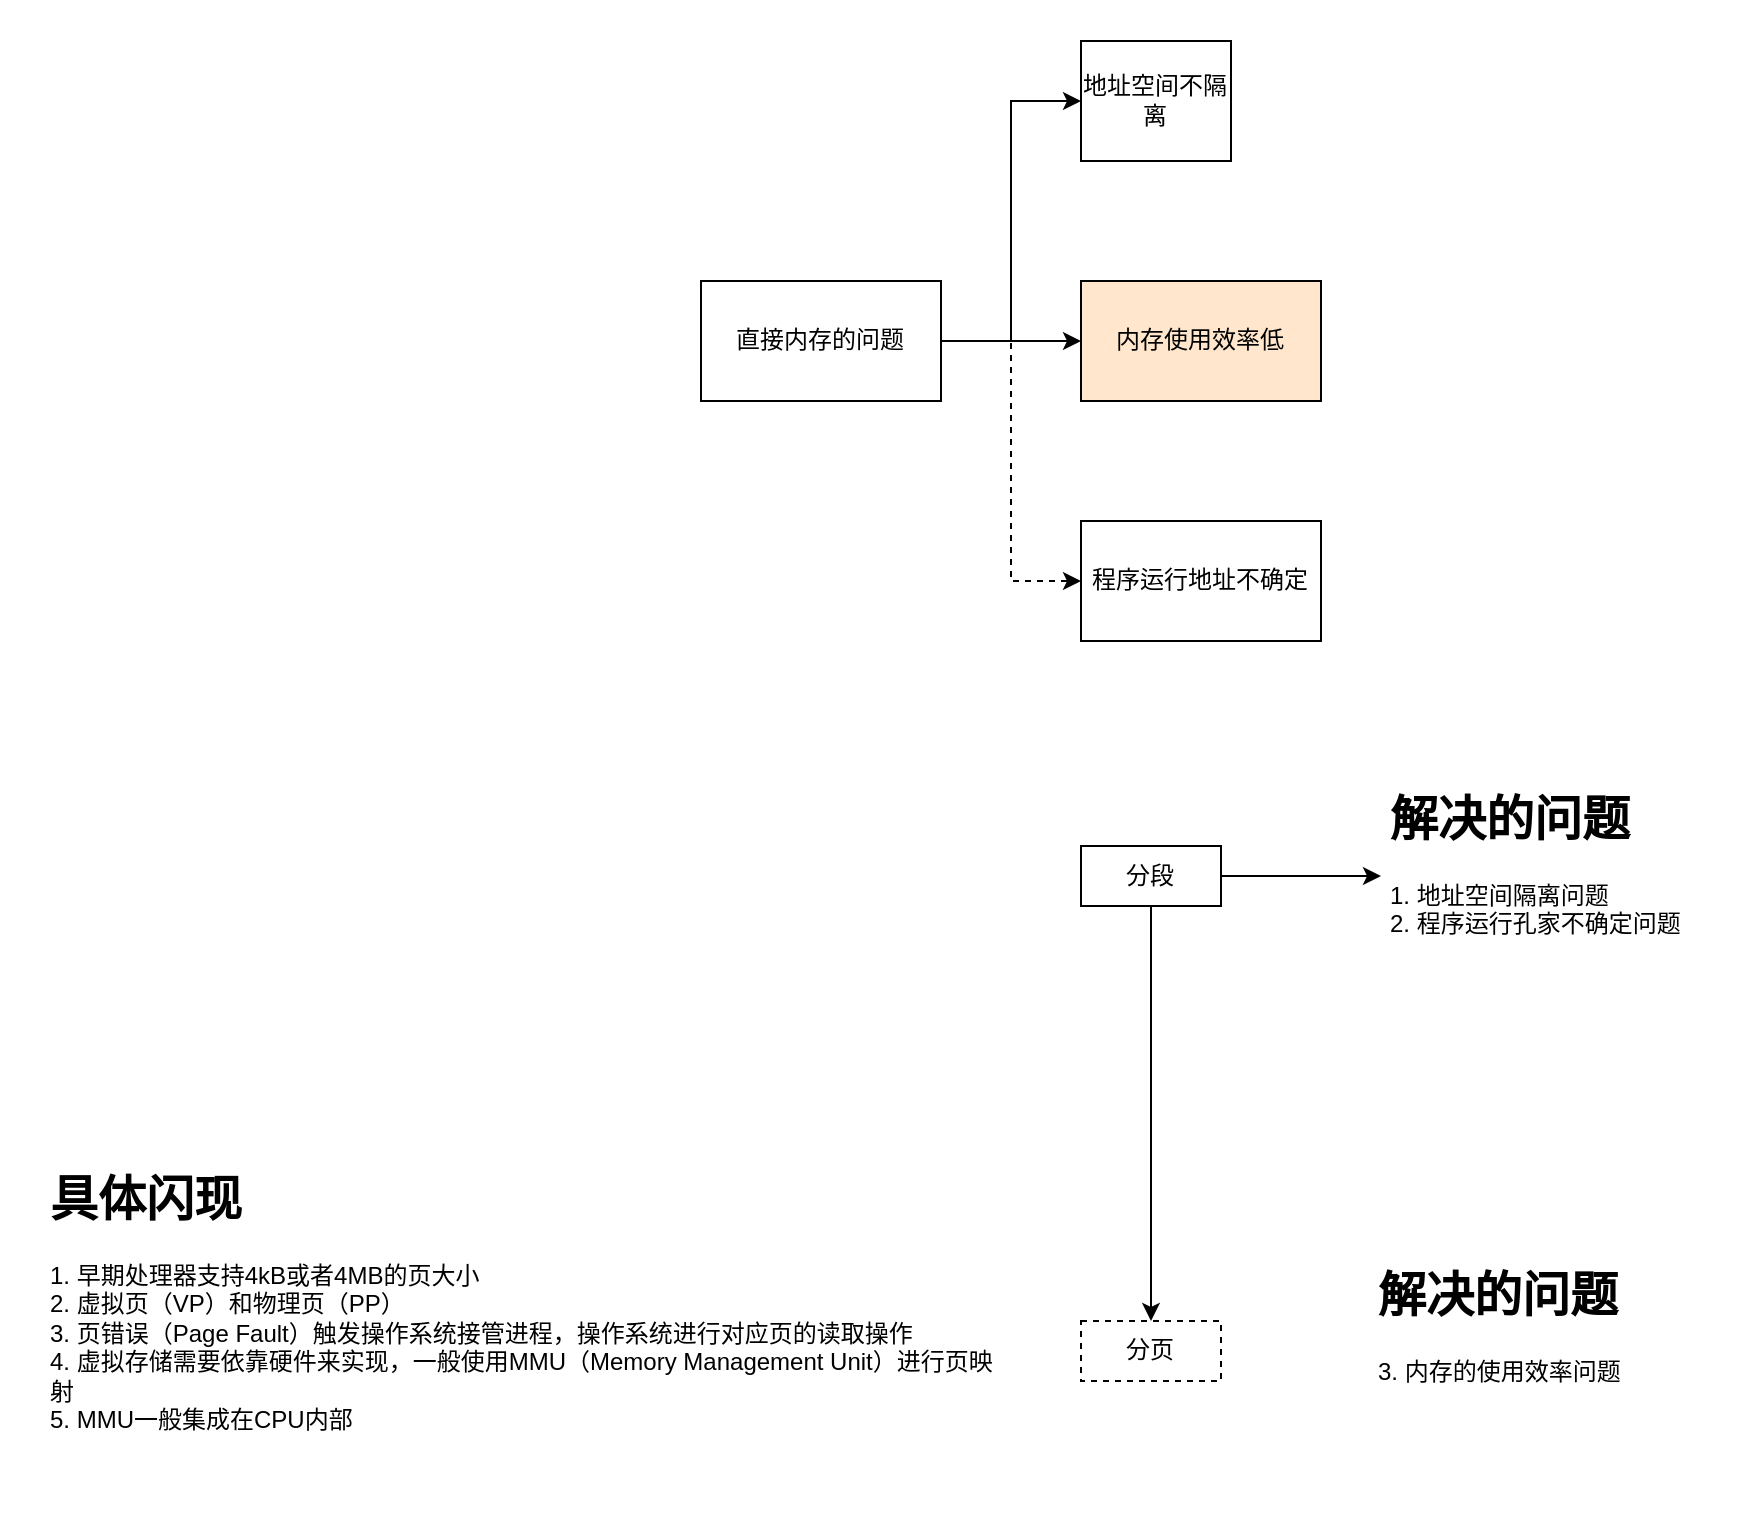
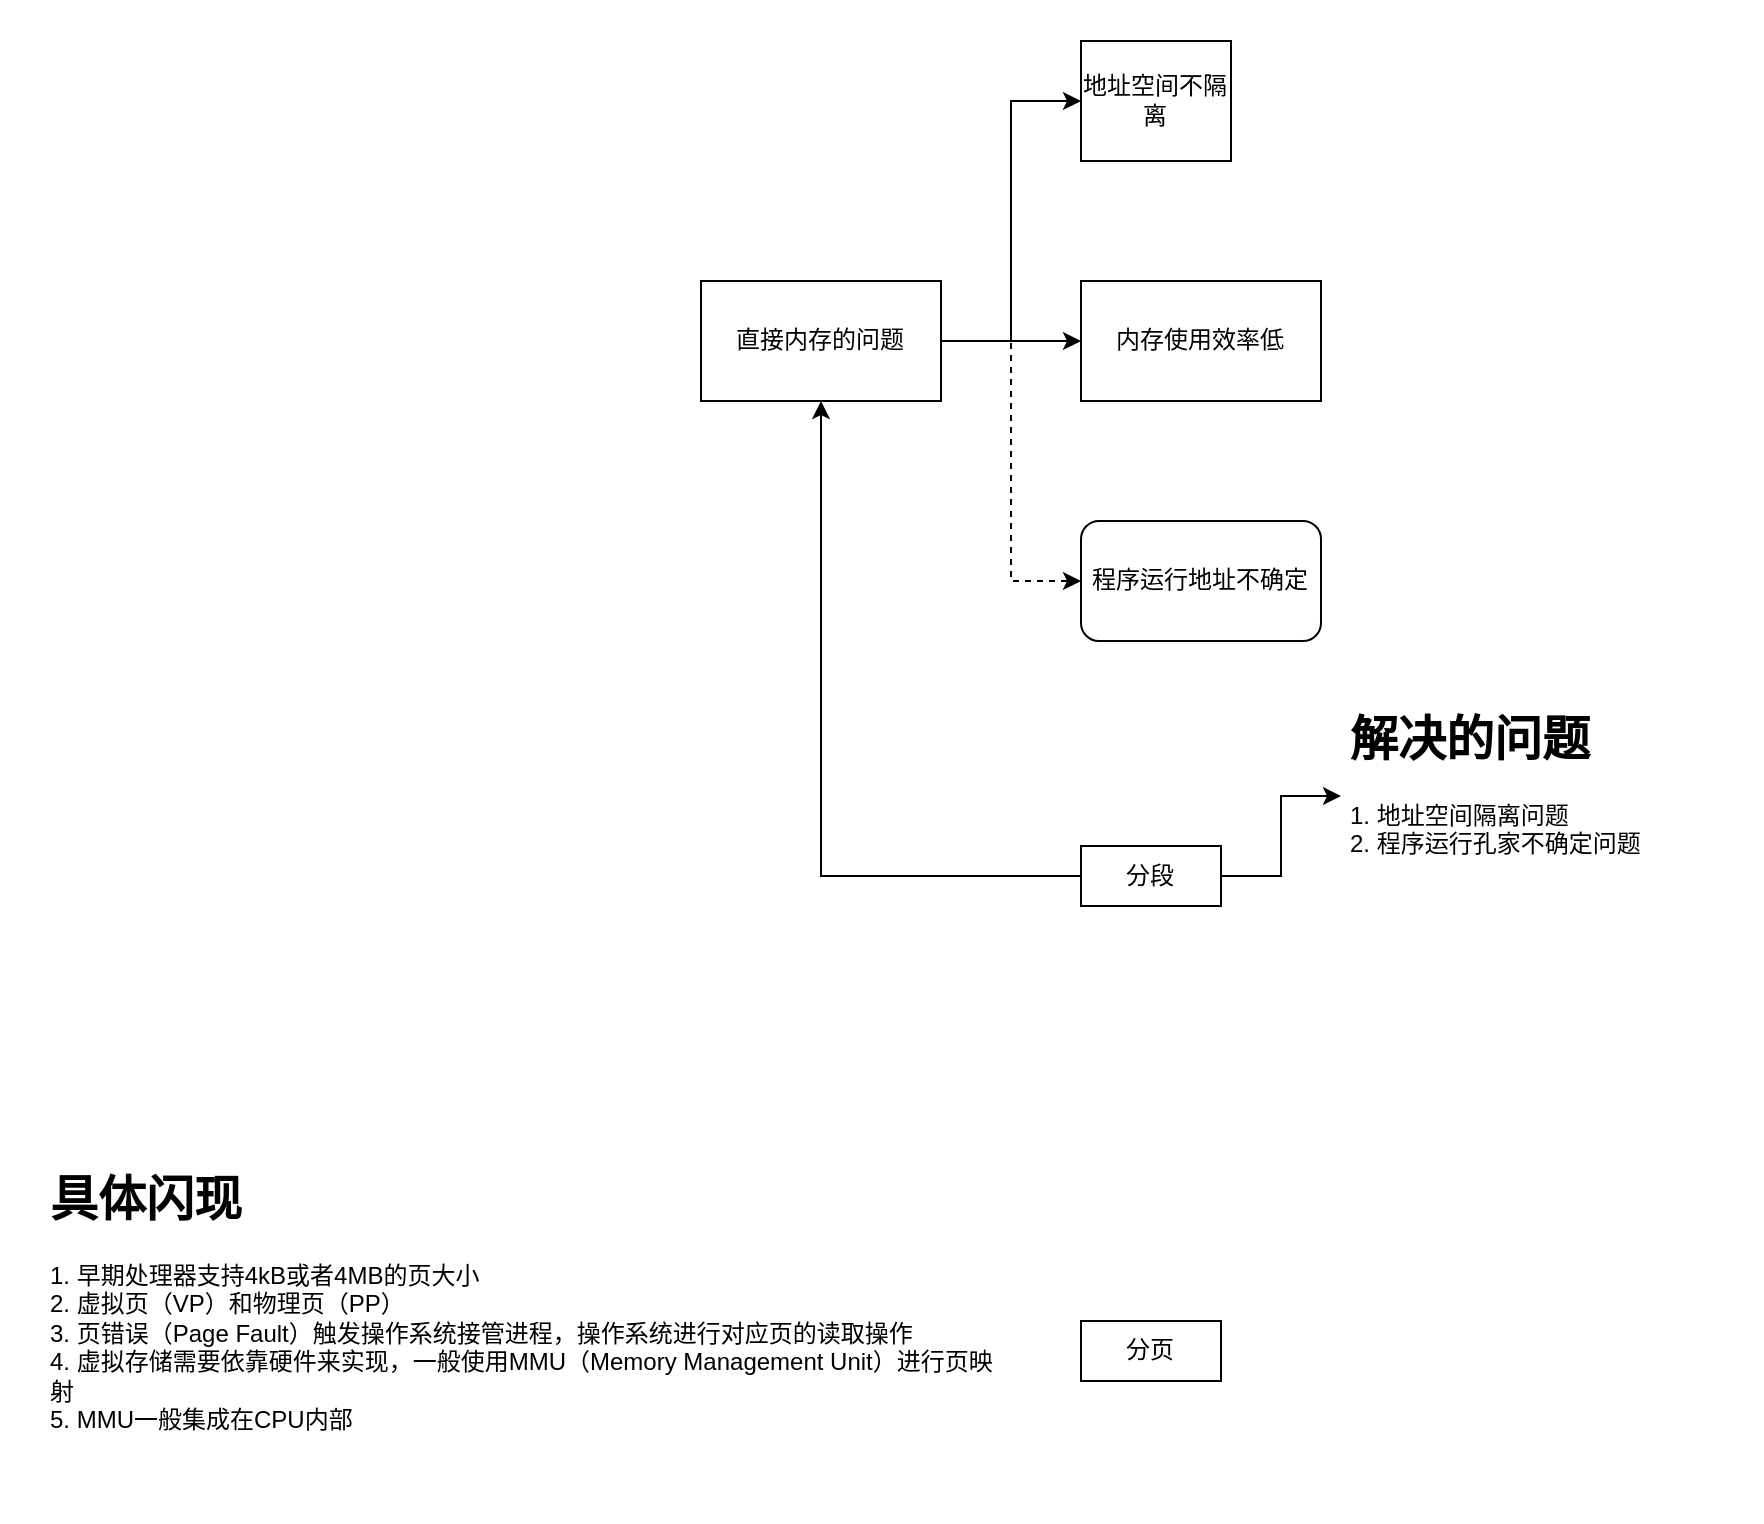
node "内存使用效率低": fillcolor #ffe6cc -> #ffffff
node "程序运行地址不确定": shape rectangle -> rounded rectangle
node "解决的问题 1. 地址空间隔离问题 2. 程序运行孔家不确定问题": moved (1551, 876) -> (1511, 796)
edge "分段" -> "分页": now "分段" -> "直接内存的问题"
node "分页": style dashed -> solid
node "解决的问题 3. 内存的使用效率问题": removed
